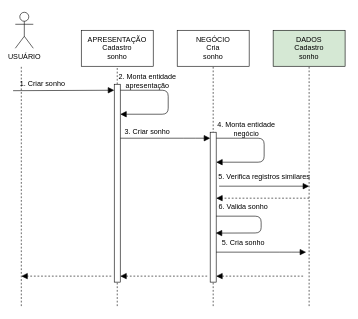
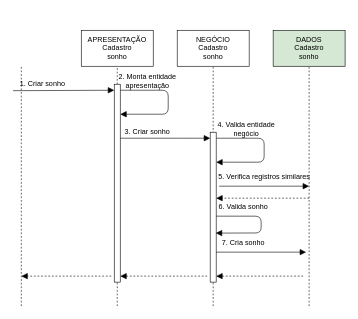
node "USUÁRIO": removed
node "NEGÓCIO Cria sonho": label "NEGÓCIO Cria sonho" -> "NEGÓCIO Cadastro sonho"
node "4. Monta entidade negócio": label "4. Monta entidade negócio" -> "4. Valida entidade negócio"
node "5. Cria sonho": label "5. Cria sonho" -> "7. Cria sonho"
